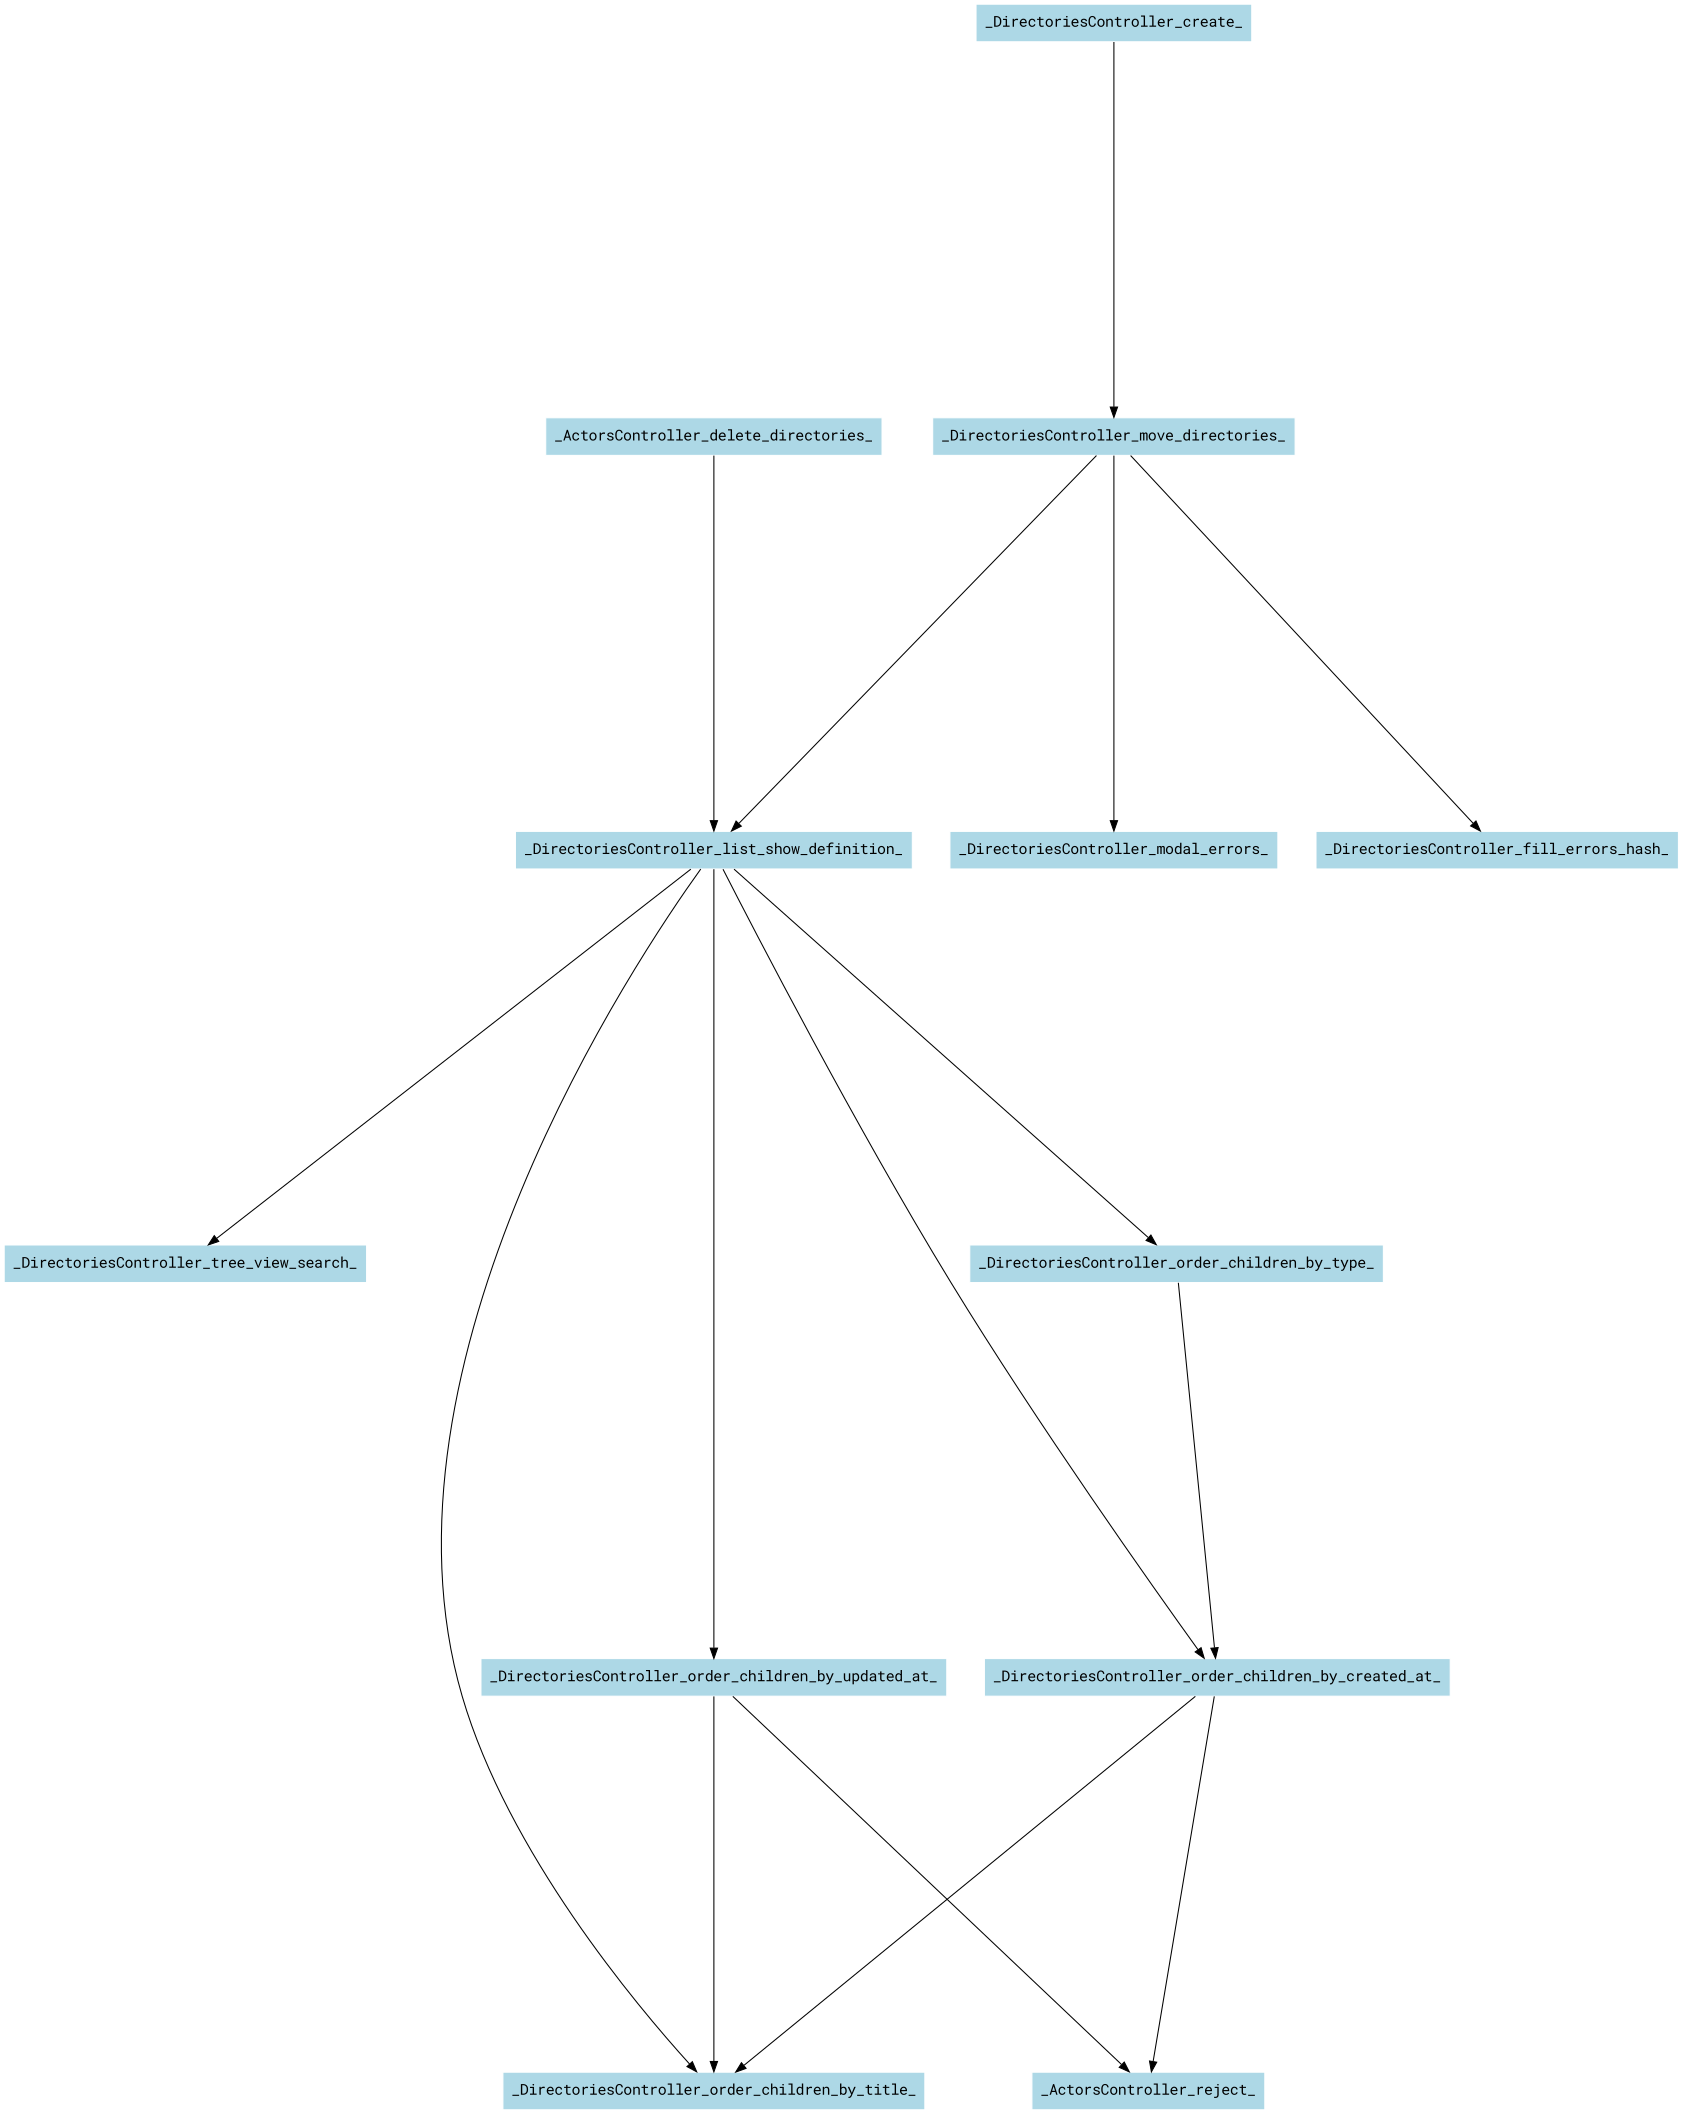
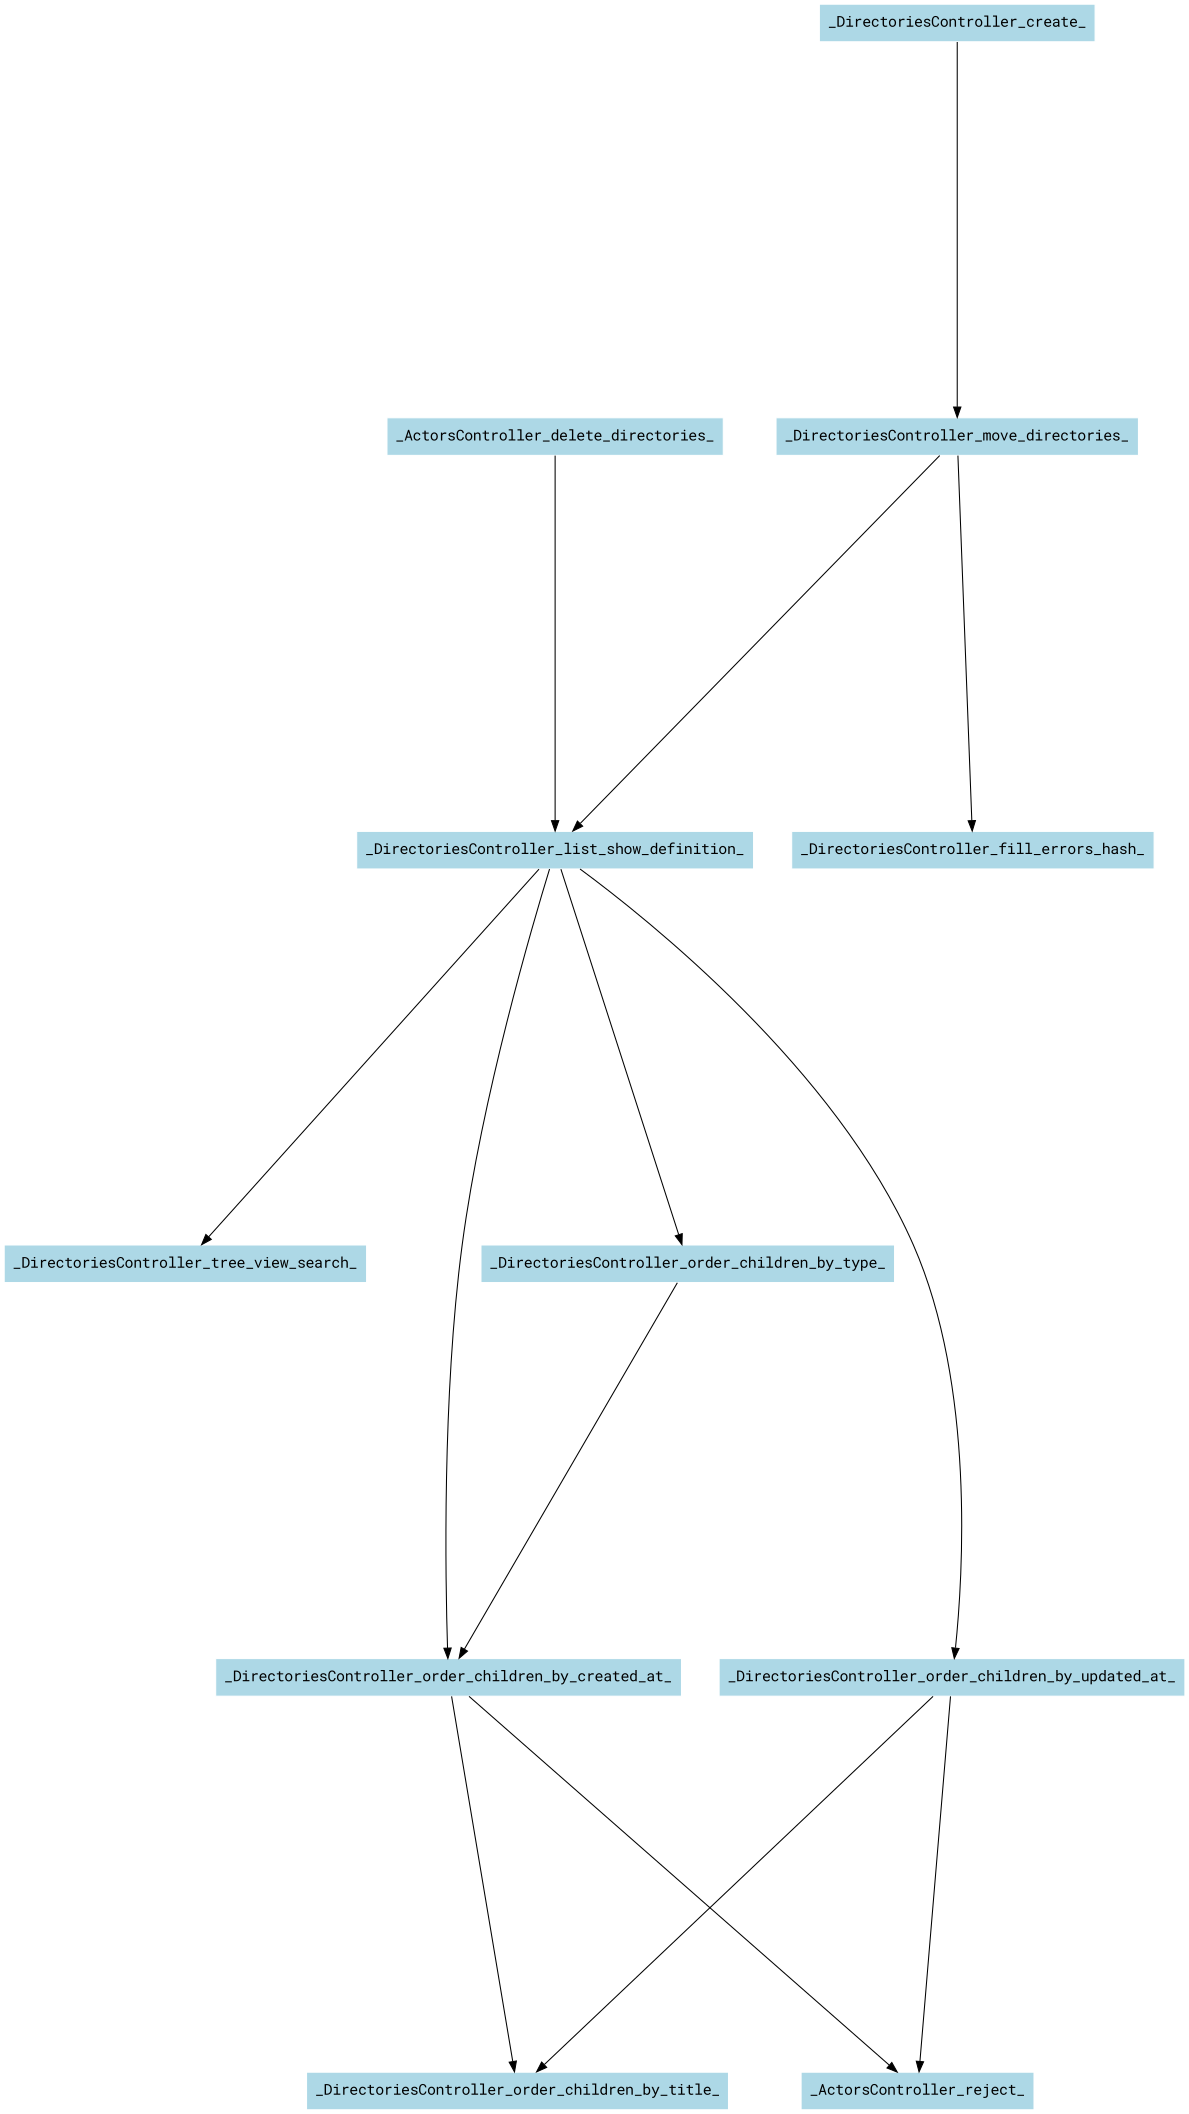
node "_DirectoriesController_modal_errors_": removed
edge "_DirectoriesController_list_show_definition_" -> "_DirectoriesController_order_children_by_title_": removed
